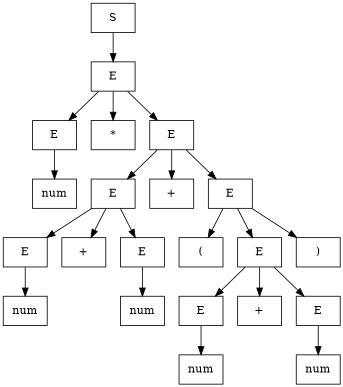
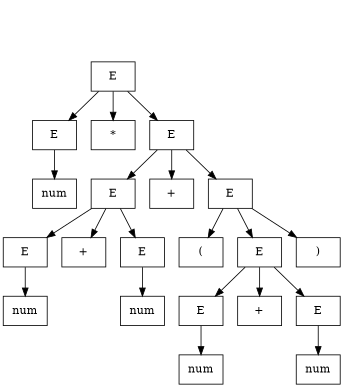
node "S": removed
